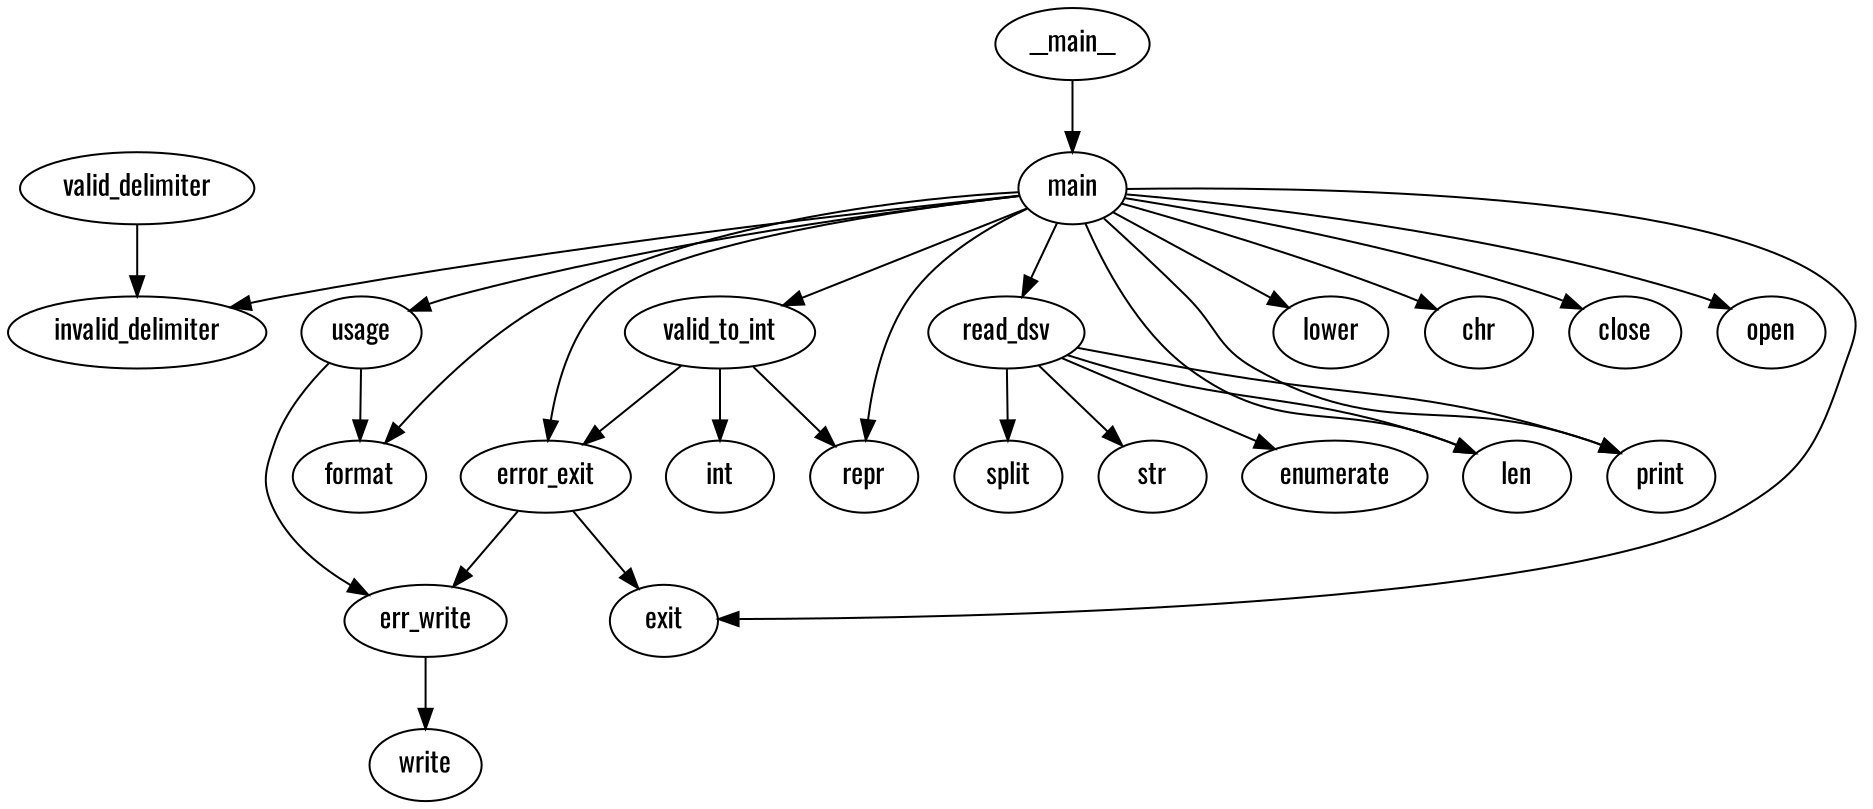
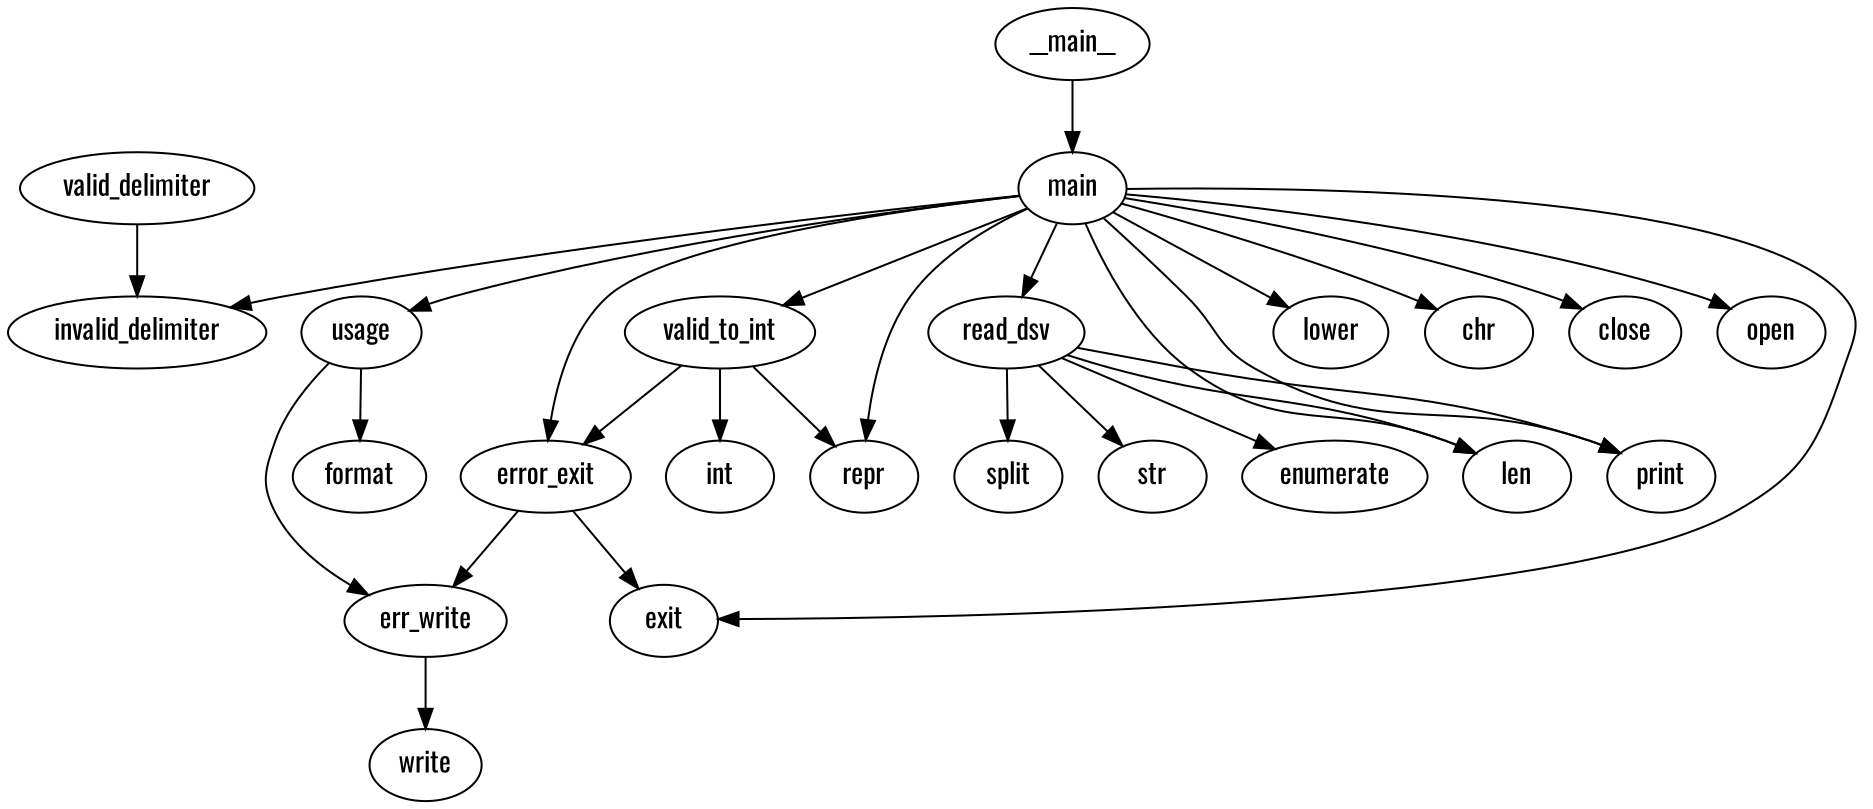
edge "main" -> "format": removed
